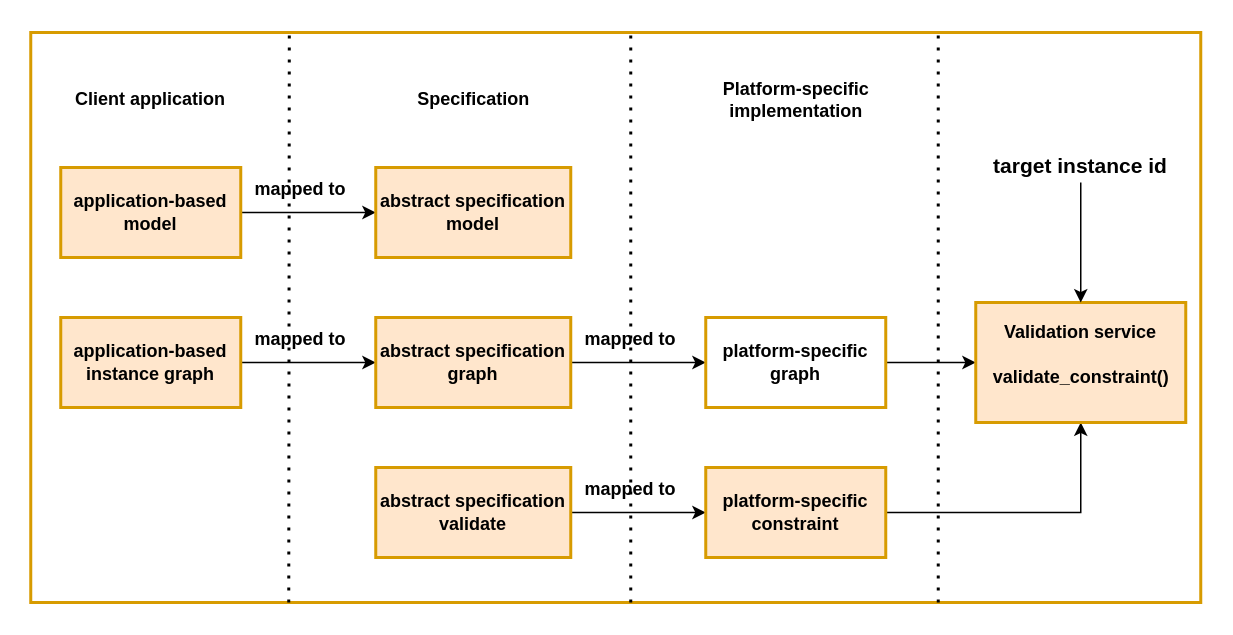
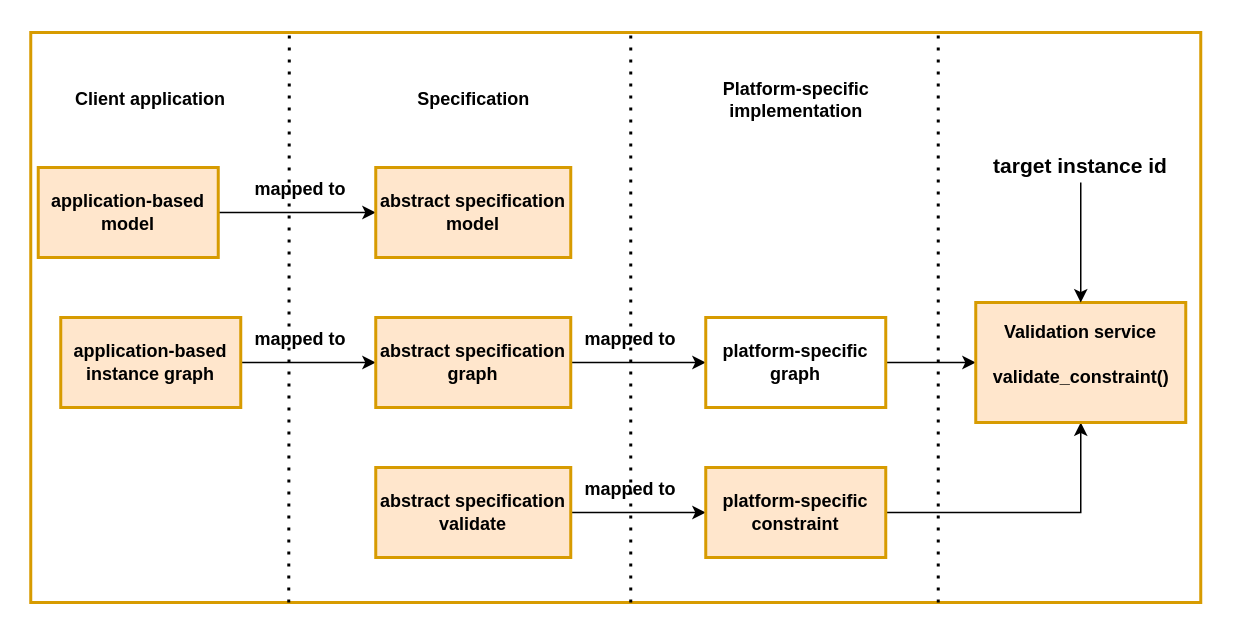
node "application-based model": moved (151, 212) -> (128, 212)
